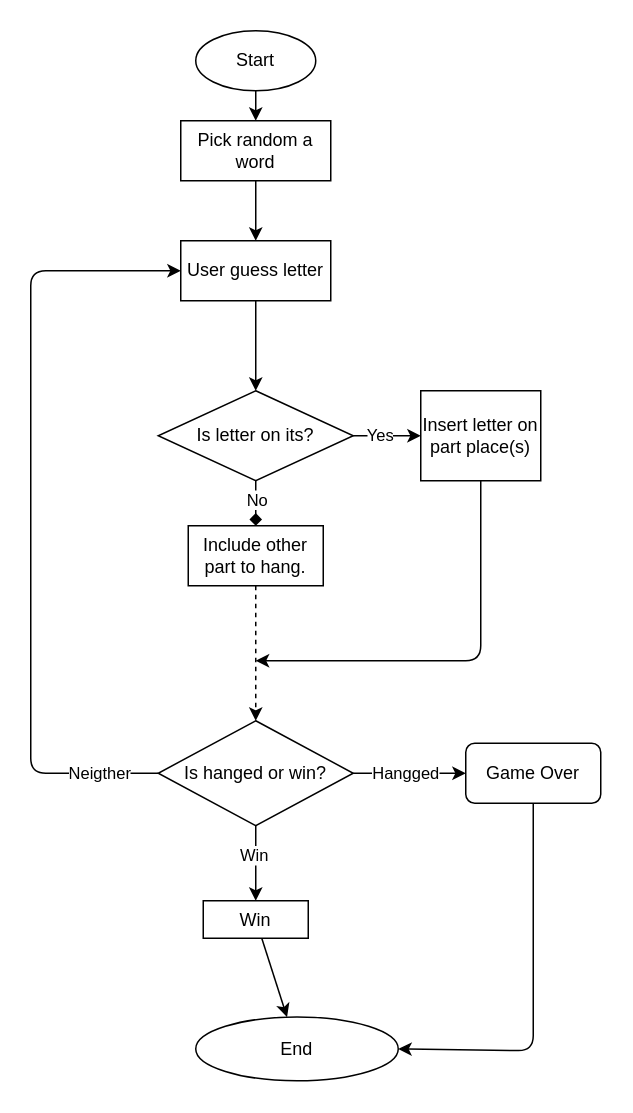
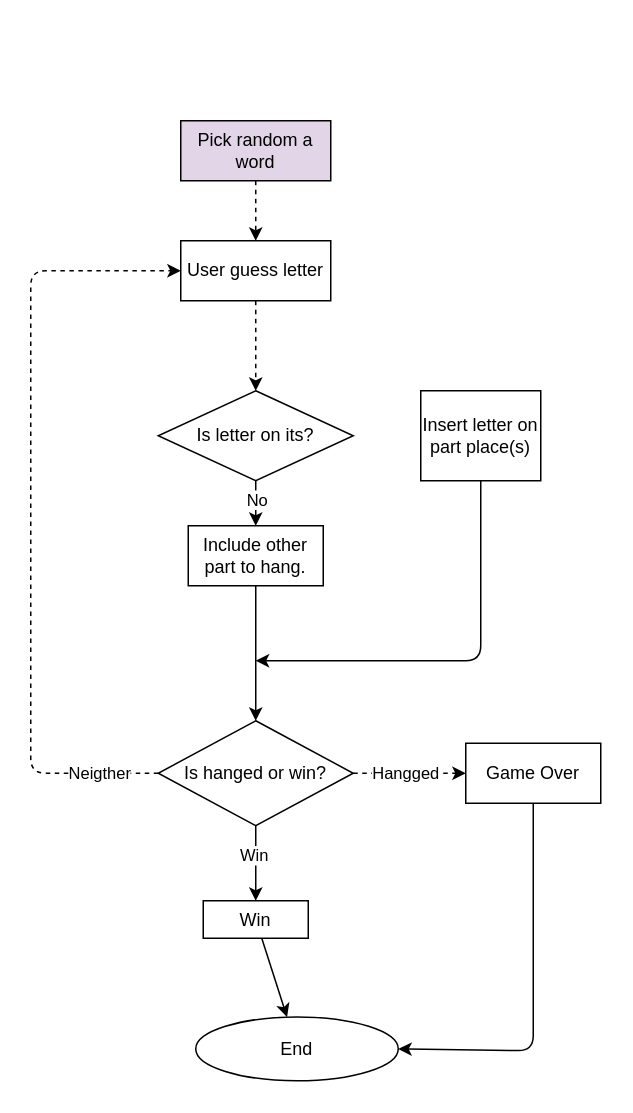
node "Start": removed
edge "Start" -> "Pick random a word": removed
node "Pick random a word": fillcolor #ffffff -> #e1d5e7
edge "Pick random a word" -> "User guess letter": style solid -> dashed
edge "User guess letter" -> "Is letter on its?": style solid -> dashed
edge "Is letter on its?" -> "Insert letter on part place(s)": removed, label "Yes"
edge "Is hanged or win?" -> "User guess letter": style solid -> dashed
edge "Is letter on its?" -> "Include other part to hang.": arrowhead diamond -> classic
edge "Include other part to hang." -> "Is hanged or win?": style dashed -> solid
edge "Is hanged or win?" -> "Game Over": style solid -> dashed
node "Game Over": shape rounded rectangle -> rectangle
